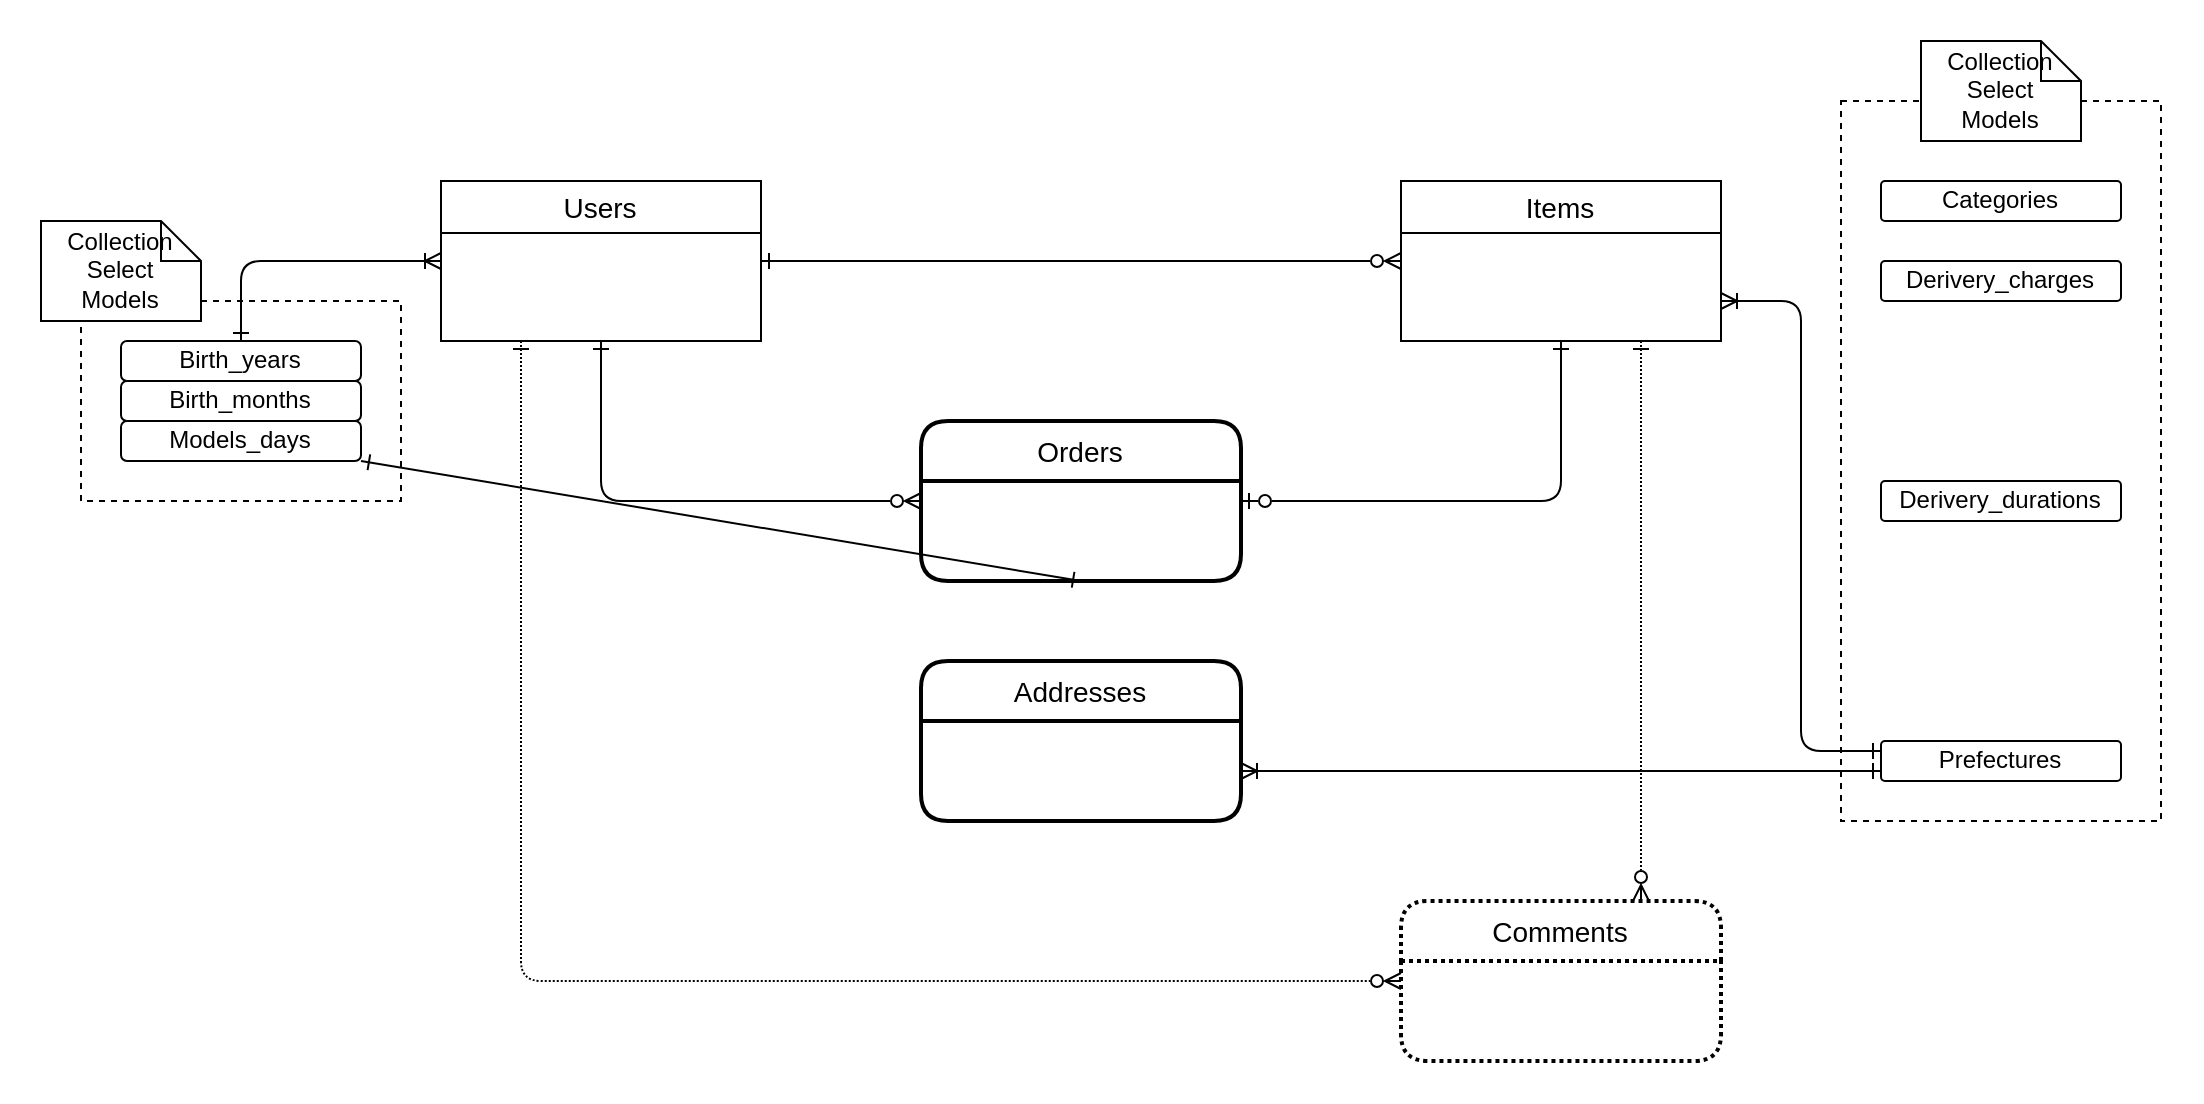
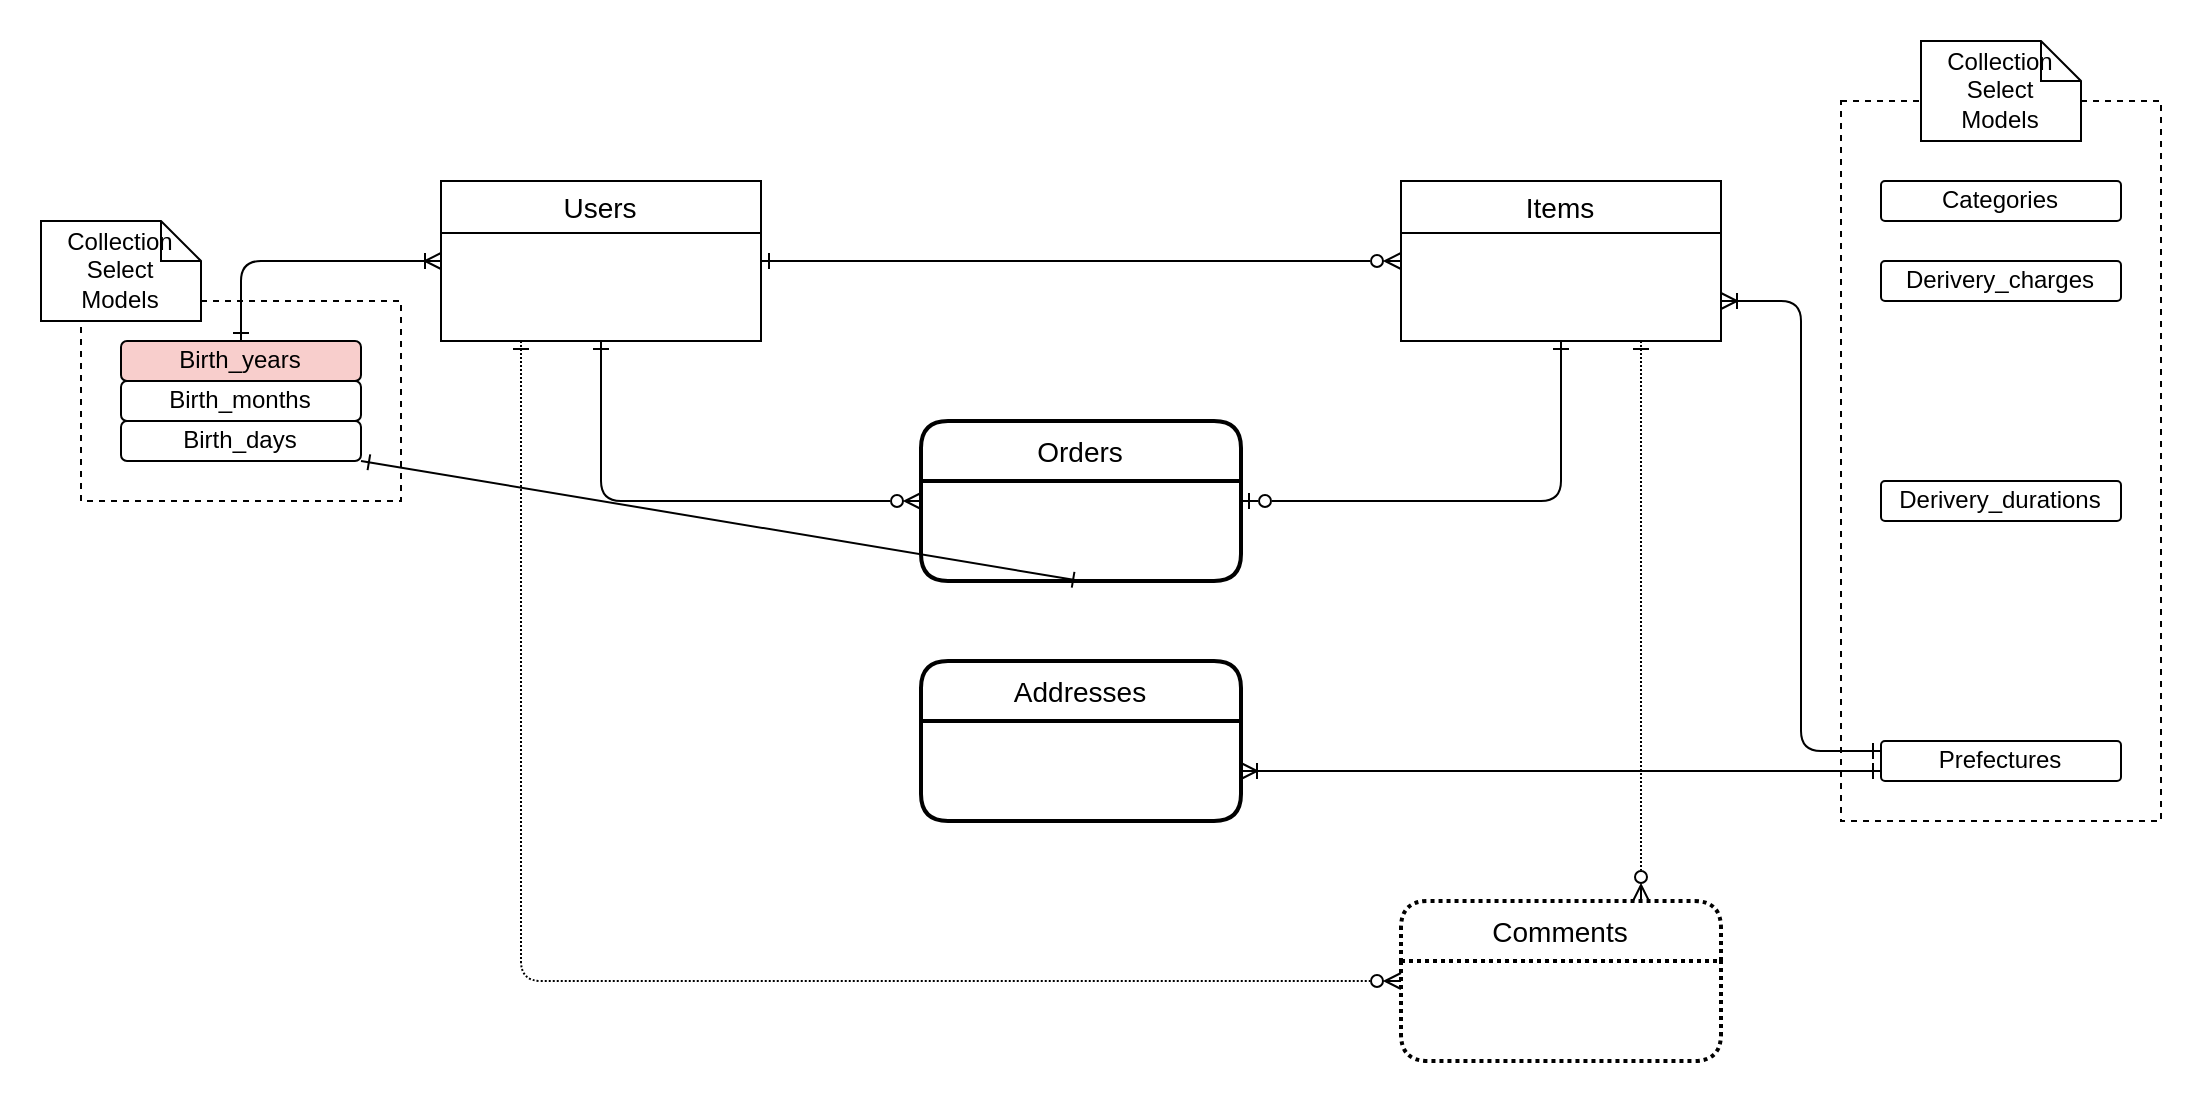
node "Birth_years": fillcolor #ffffff -> #f8cecc
node "Models_days": label "Models_days" -> "Birth_days"
